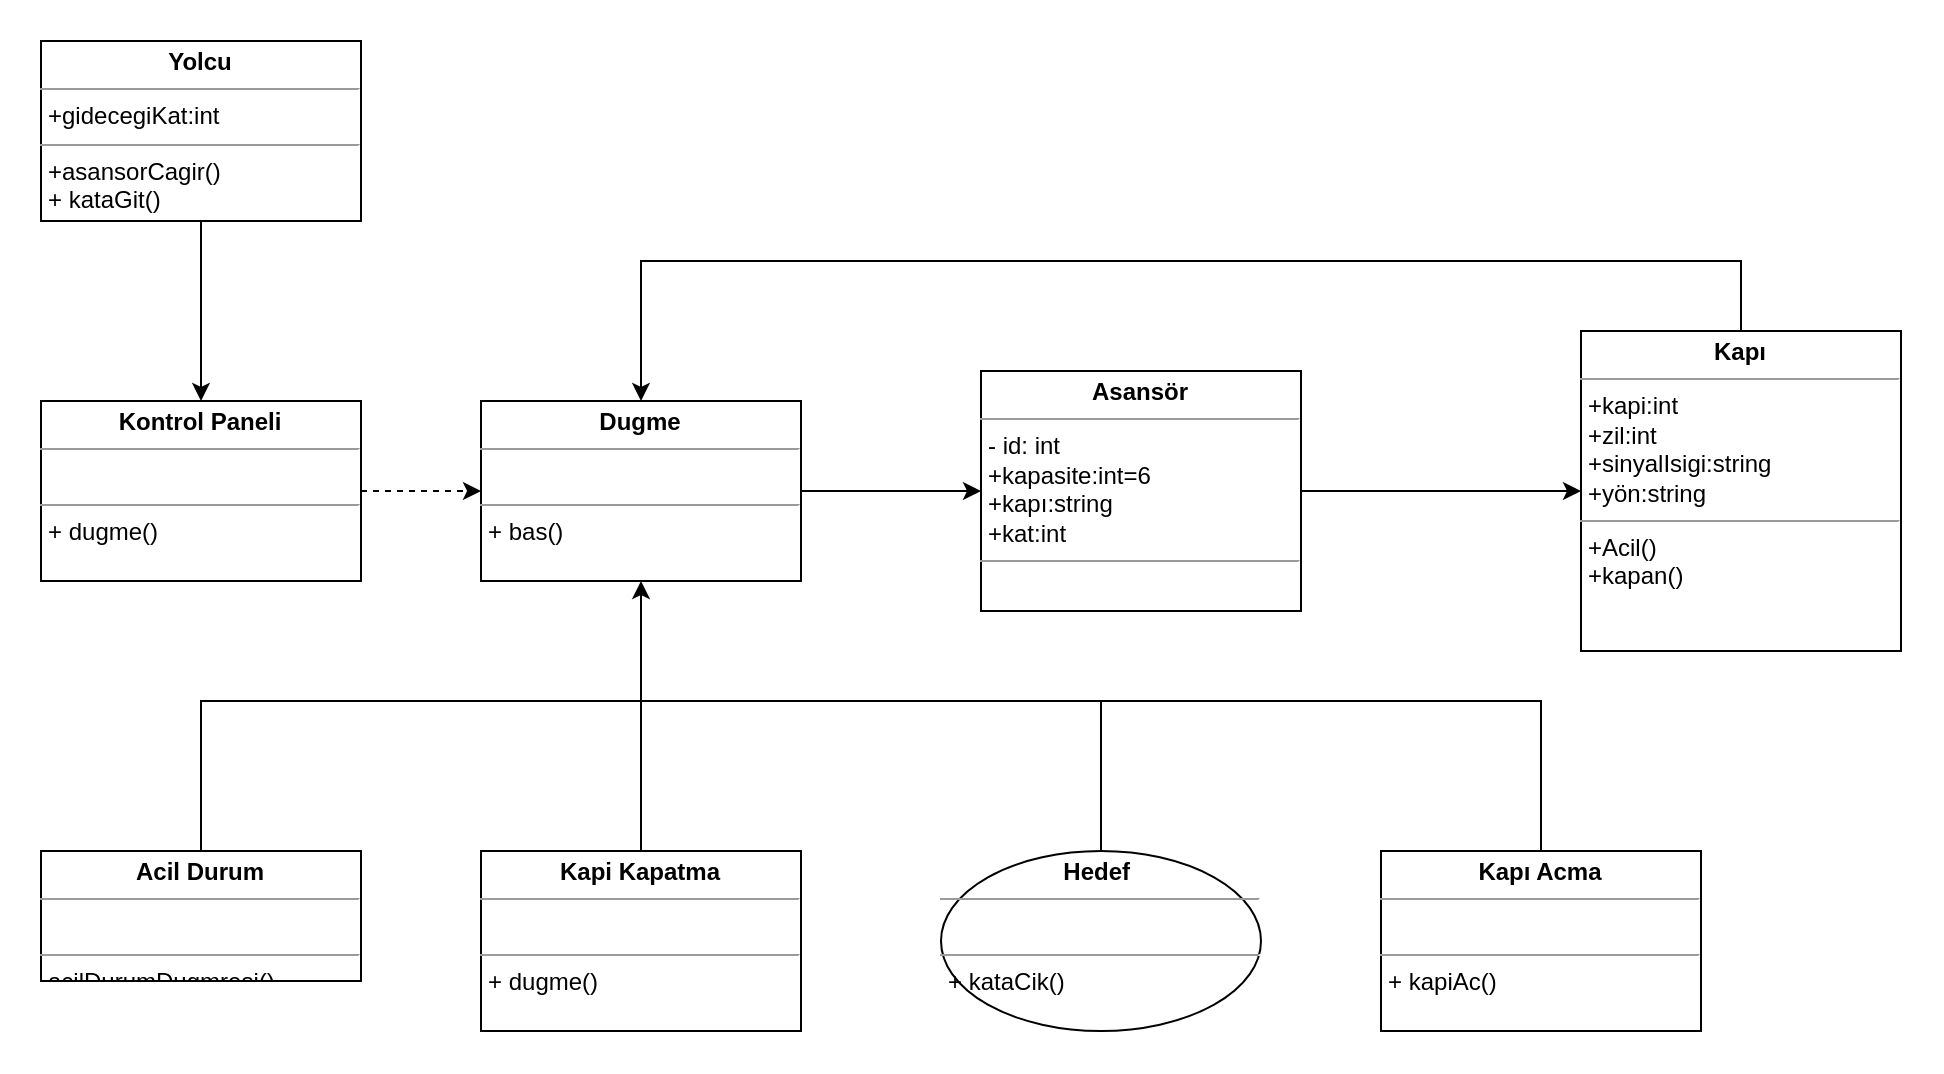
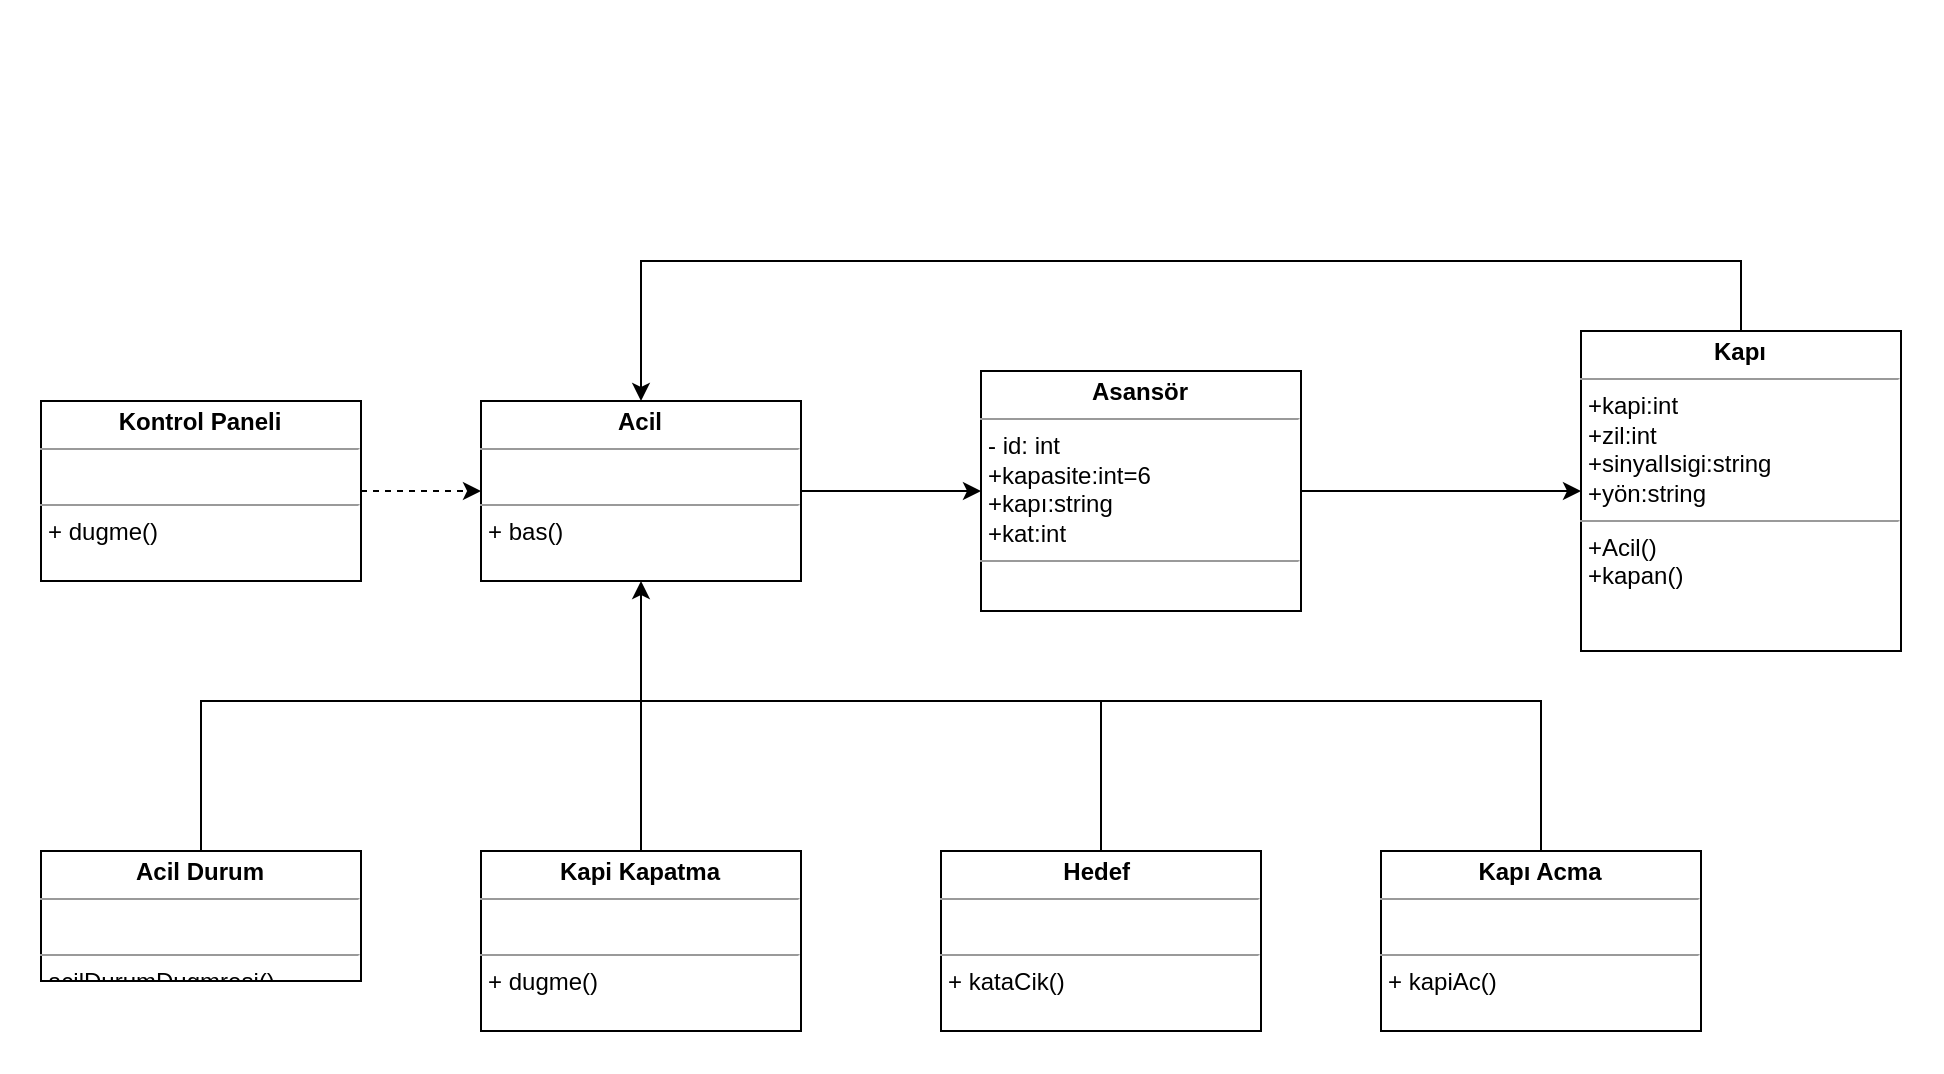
node "Yolcu +gidecegiKat:int +asansorCagir() + kataGit()": removed
edge "Yolcu +gidecegiKat:int +asansorCagir() + kataGit()" -> "Kontrol Paneli + dugme()": removed
node "Dugme + bas()": label "Dugme + bas()" -> "Acil + bas()"
node "Hedef + kataCik()": shape ellipse -> rectangle
